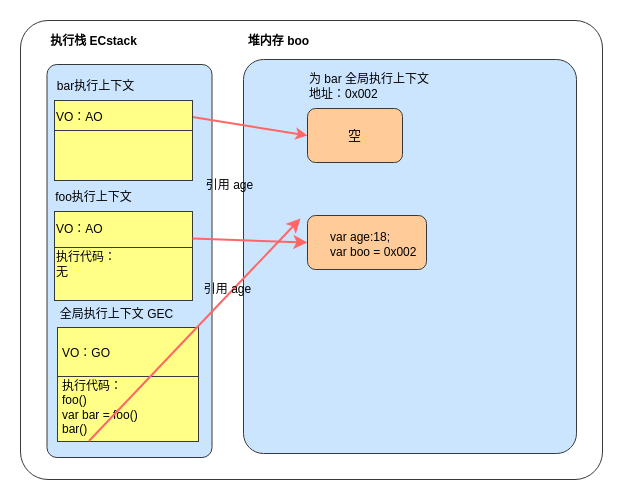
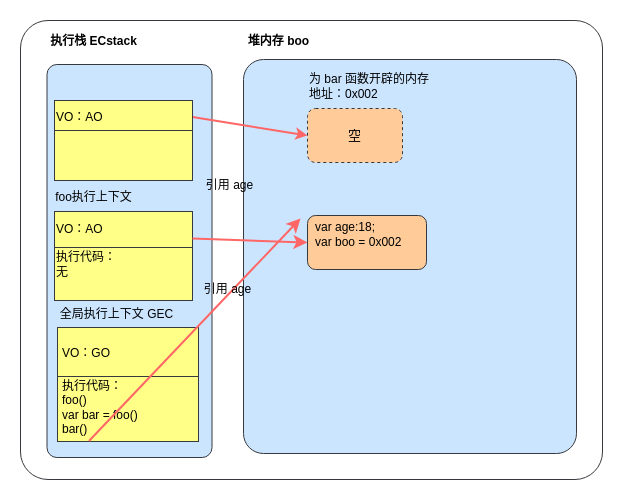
node "bar执行上下文": removed
node "为 bar 全局执行上下文 地址：0x002": label "为 bar 全局执行上下文 地址：0x002" -> "为 bar 函数开辟的内存 地址：0x002"
node "空": style solid -> dashed
node "var age:18; var boo = 0x002": moved (377, 245) -> (362, 235)
